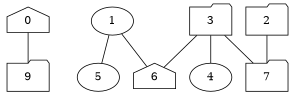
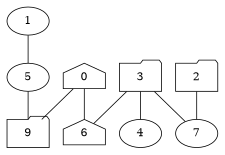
edge "1" -- "6": now "0" -- "6"
node "7": shape folder -> ellipse
edge "5" -- "9": added
